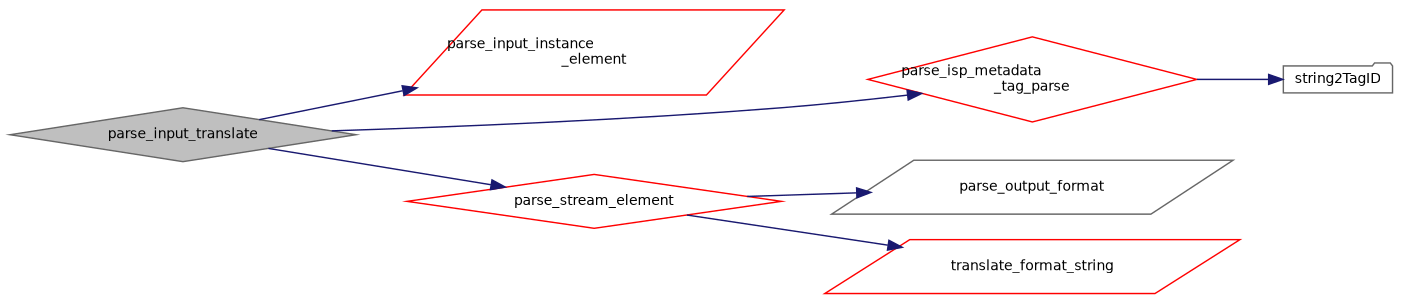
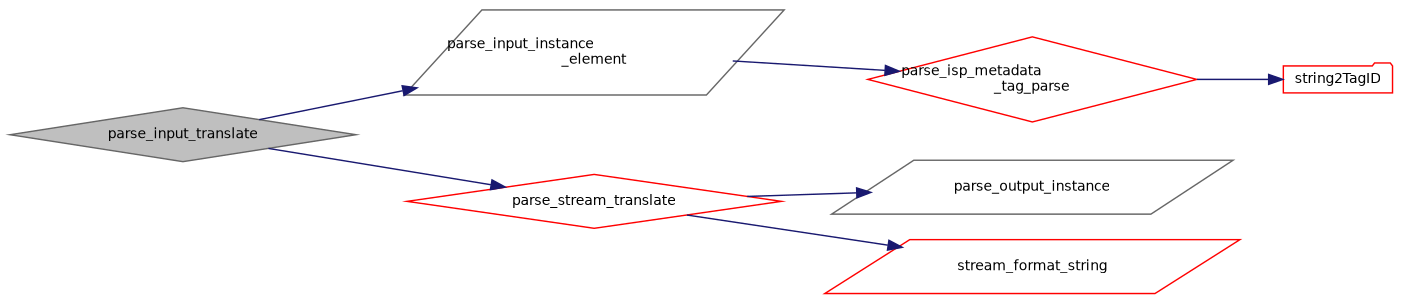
node "parse_input_instance _element": color red -> gray40
node "string2TagID": color gray40 -> red
edge "parse_input_translate" -> "parse_isp_metadata _tag_parse": now "parse_input_instance _element" -> "parse_isp_metadata _tag_parse"
node "parse_output_format": label "parse_output_format" -> "parse_output_instance"
node "parse_stream_element": label "parse_stream_element" -> "parse_stream_translate"
node "translate_format_string": label "translate_format_string" -> "stream_format_string"
